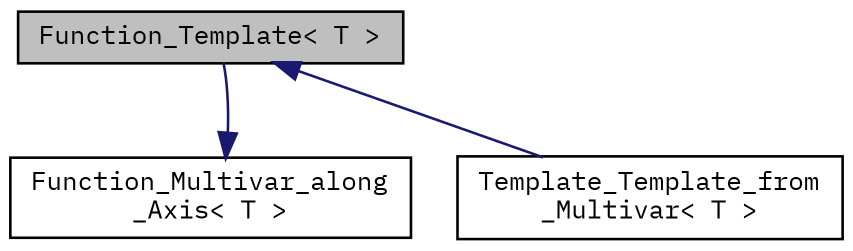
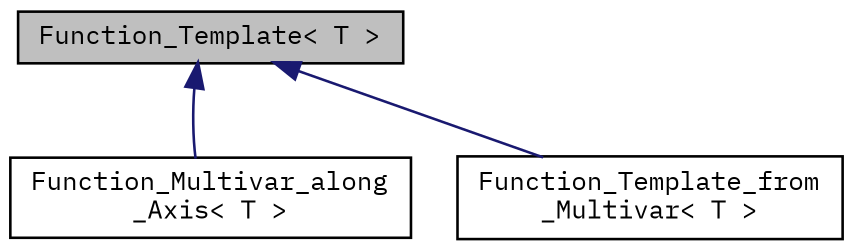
edge "Function_Template< T >" -> "Function_Multivar_along _Axis< T >": reversed
node "Template_Template_from _Multivar< T >": label "Template_Template_from _Multivar< T >" -> "Function_Template_from _Multivar< T >"
